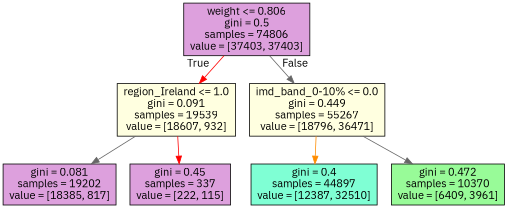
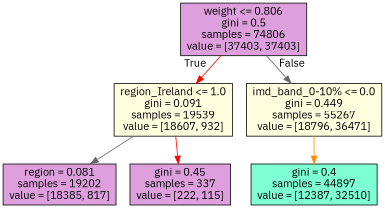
node "gini = 0.081 samples = 19202 value = [18385, 817]": label "gini = 0.081 samples = 19202 value = [18385, 817]" -> "region = 0.081 samples = 19202 value = [18385, 817]"
node "gini = 0.472 samples = 10370 value = [6409, 3961]": removed
